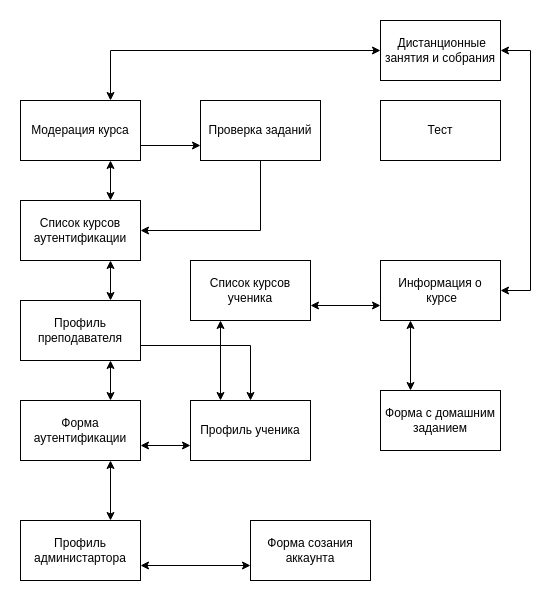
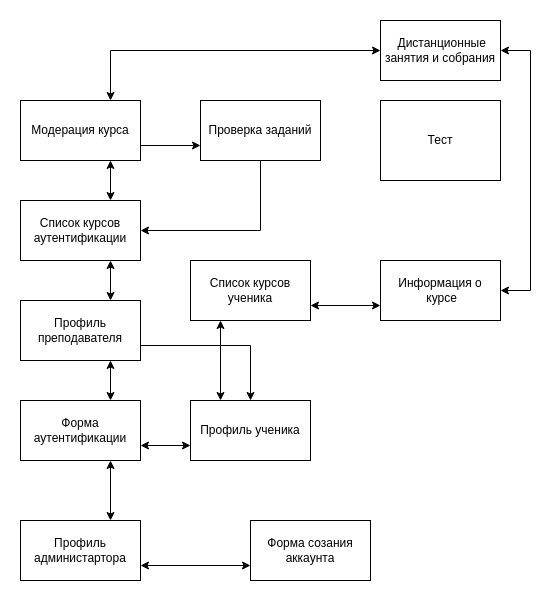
node "Тест": size 120x60 -> 120x80
edge "Информация о курсе" -- "Форма с домашним заданием": removed
node "Форма с домашним заданием": removed
